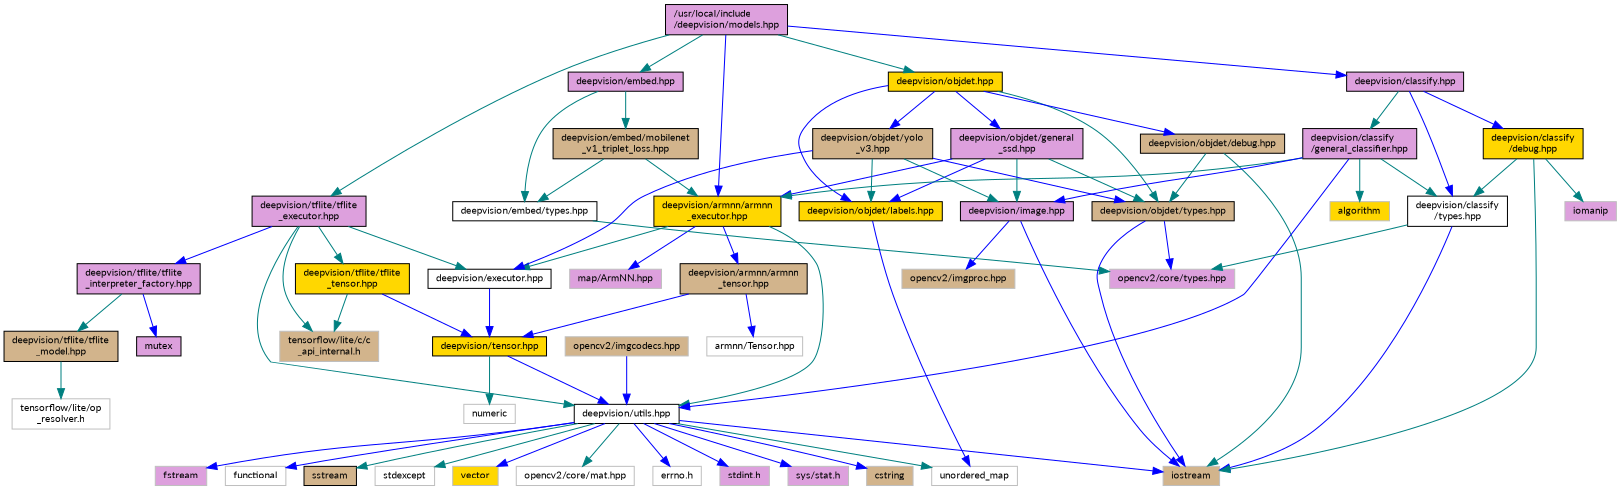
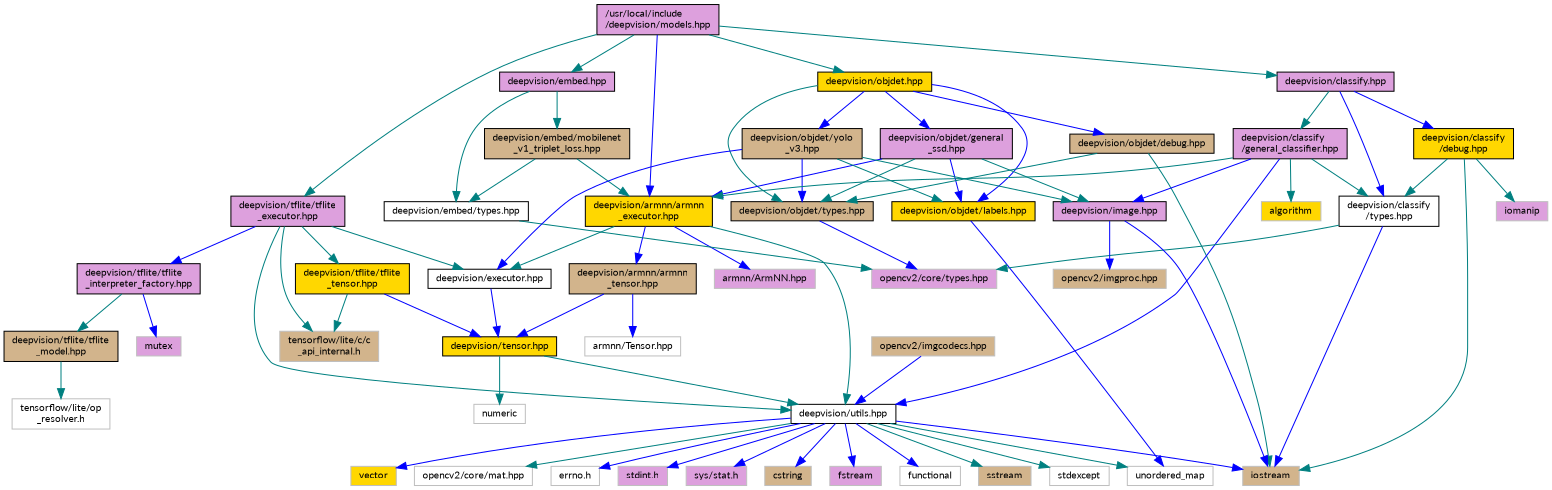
edge "/usr/local/include /deepvision/models.hpp" -> "deepvision/classify.hpp": color blue -> teal
node "map/ArmNN.hpp": label "map/ArmNN.hpp" -> "armnn/ArmNN.hpp"
edge "deepvision/objdet/types.hpp" -> "iostream": removed
node "mutex": color black -> grey75
edge "deepvision/tensor.hpp" -> "deepvision/utils.hpp": color blue -> teal
node "sstream": color black -> grey75
